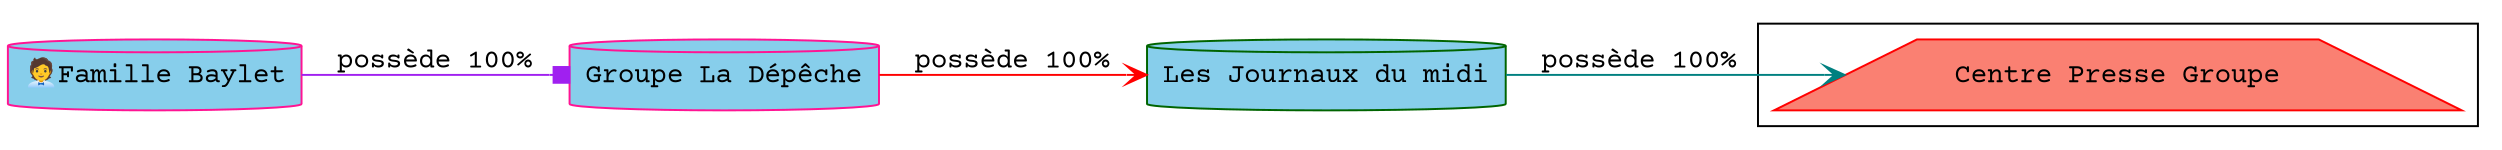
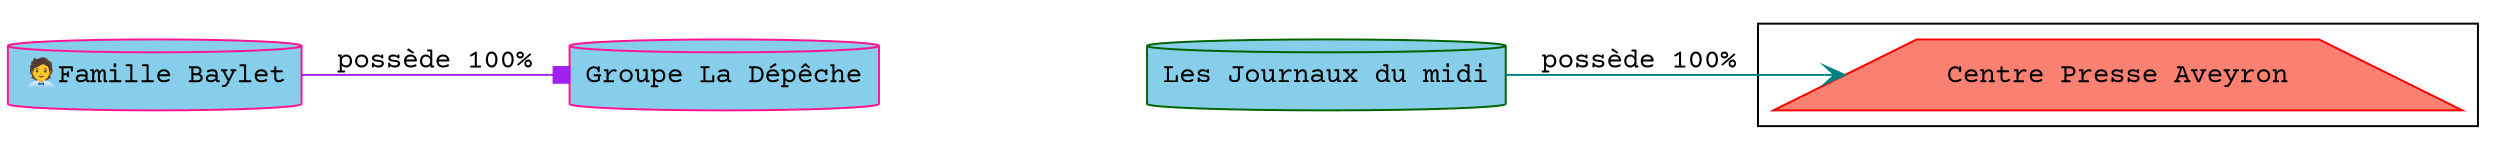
edge "Groupe La Dépêche" -> "Les Journaux du midi": removed, label "possède 100%"
node "Centre Presse Groupe": label "Centre Presse Groupe" -> "Centre Presse Aveyron"
